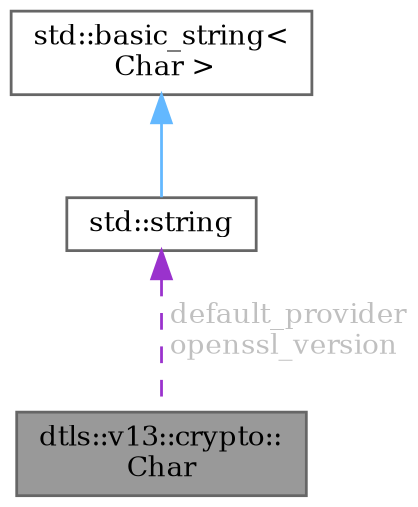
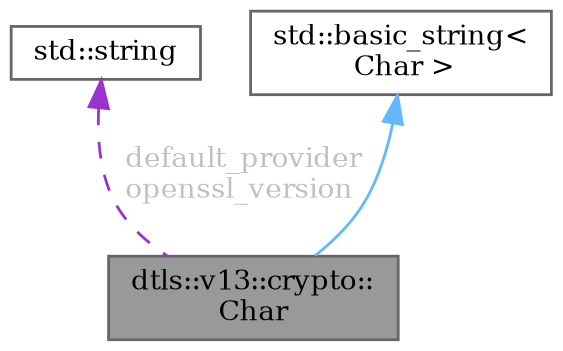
edge "std::string" -> "std::basic_string< Char >": now "dtls::v13::crypto:: Char" -> "std::basic_string< Char >"
